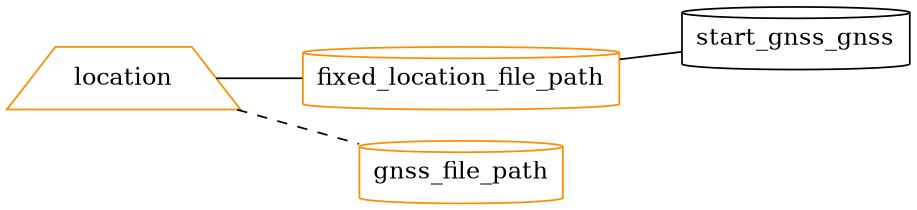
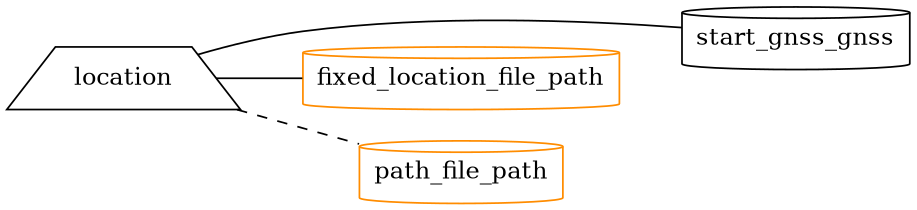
edge "start_gnss_gnss" -- "fixed_location_file_path": now "start_gnss_gnss" -- "location"
node "location": color darkorange -> black
node "gnss_file_path": label "gnss_file_path" -> "path_file_path"
